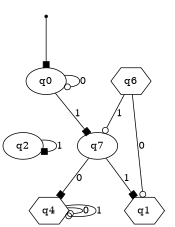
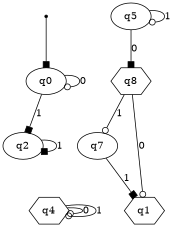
node "q5": added
node "q6": label "q6" -> "q8"
edge "q0" -> "q7": now "q0" -> "q2"
edge "q7" -> "q4": removed, label "0"
